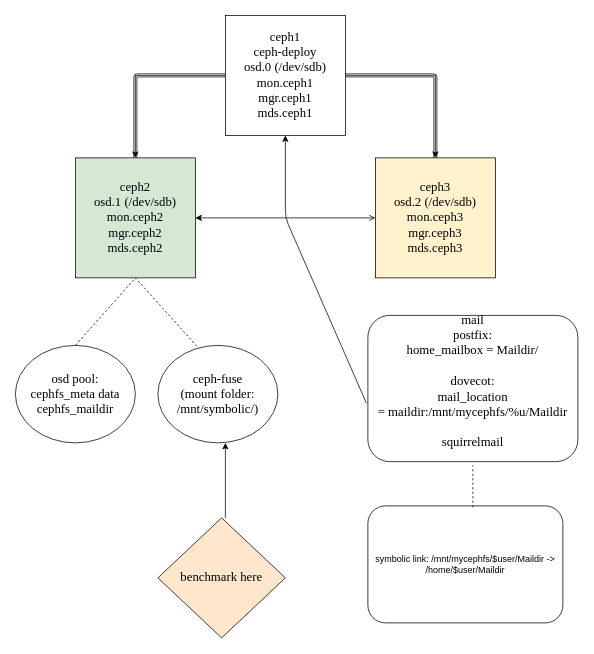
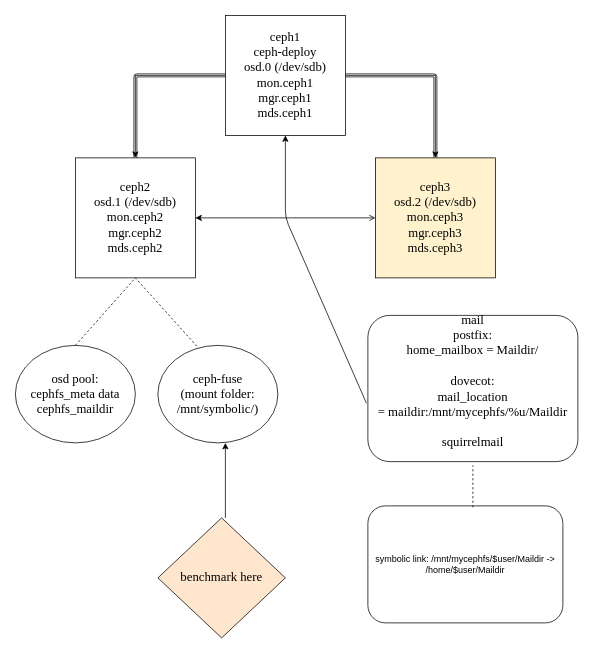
node "ceph2osd.1 (/dev/sdb)mon.ceph2mgr.ceph2mds.ceph2": fillcolor #d5e8d4 -> #ffffff
